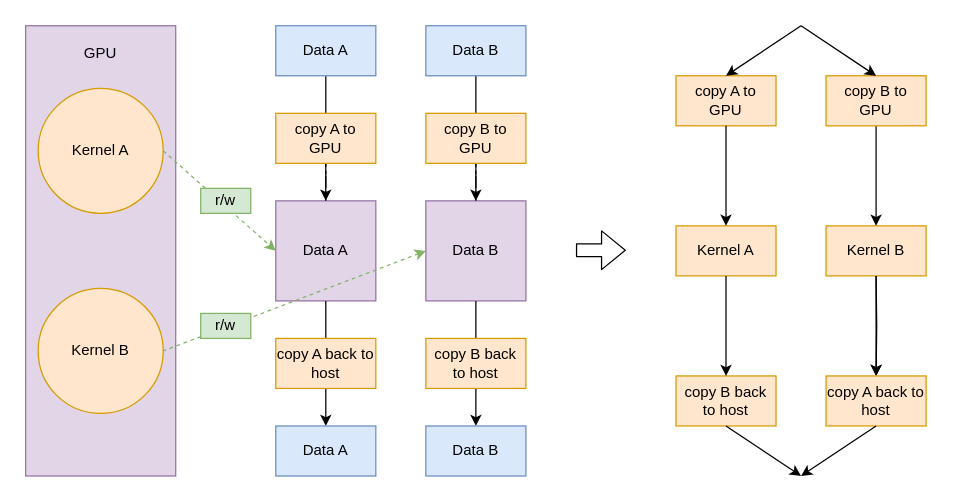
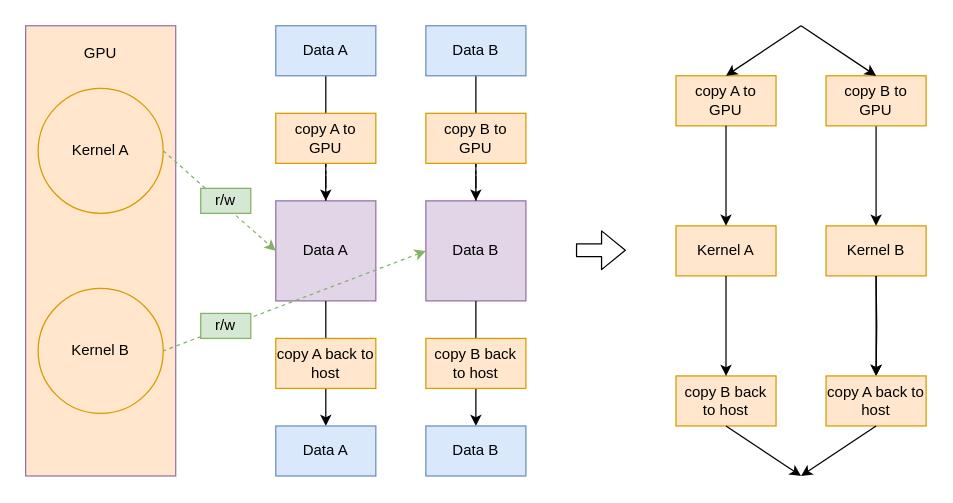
node "GPU": fillcolor #e1d5e7 -> #ffe6cc
